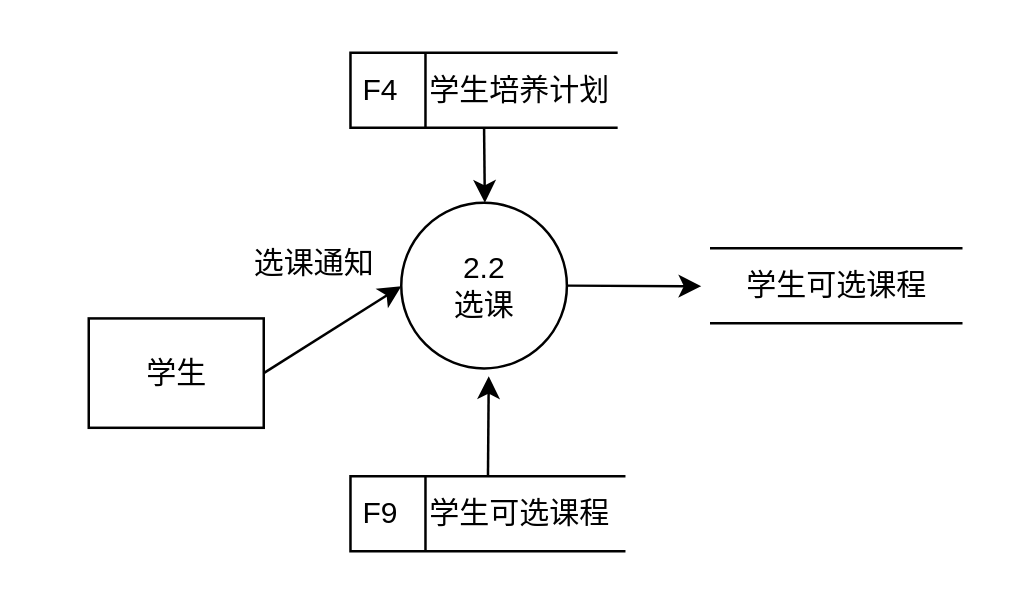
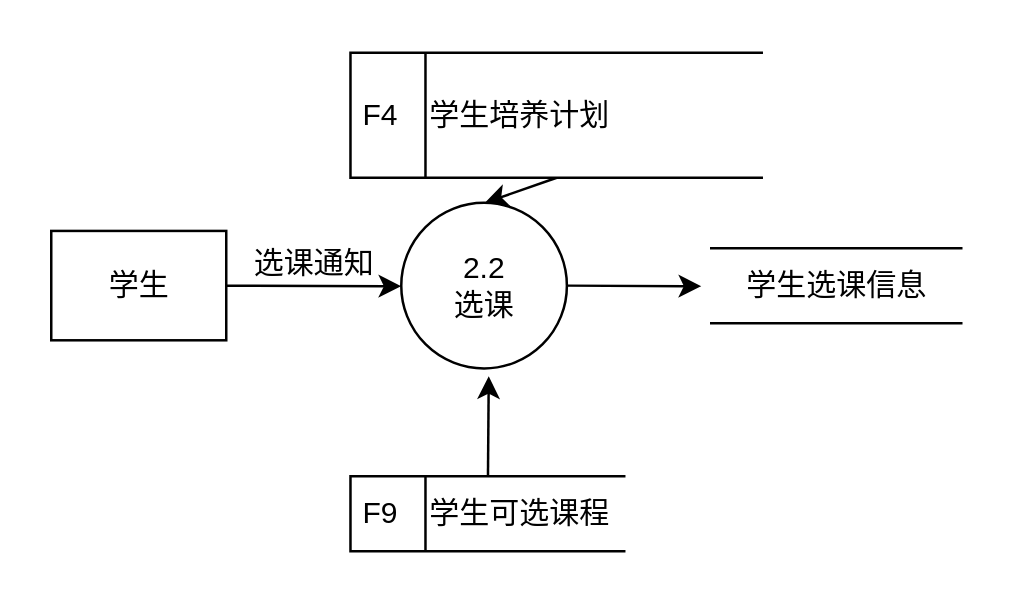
node "F4 学生培养计划": size 267x75 -> 413x125
node "学生可选课程": label "学生可选课程" -> "学生选课信息"
node "学生": moved (176, 373) -> (139, 286)
